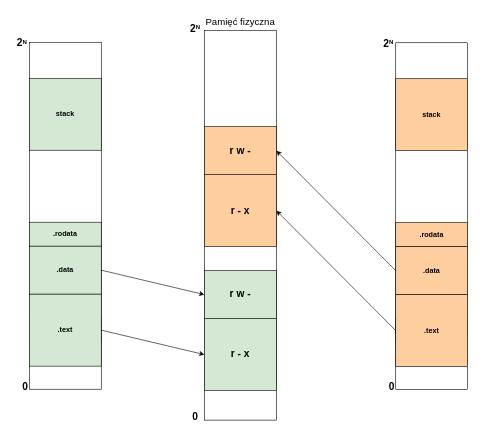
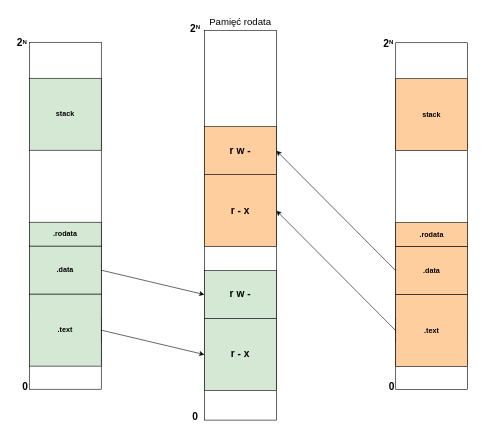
node "Pamięć fizyczna": label "Pamięć fizyczna" -> "Pamięć rodata"
